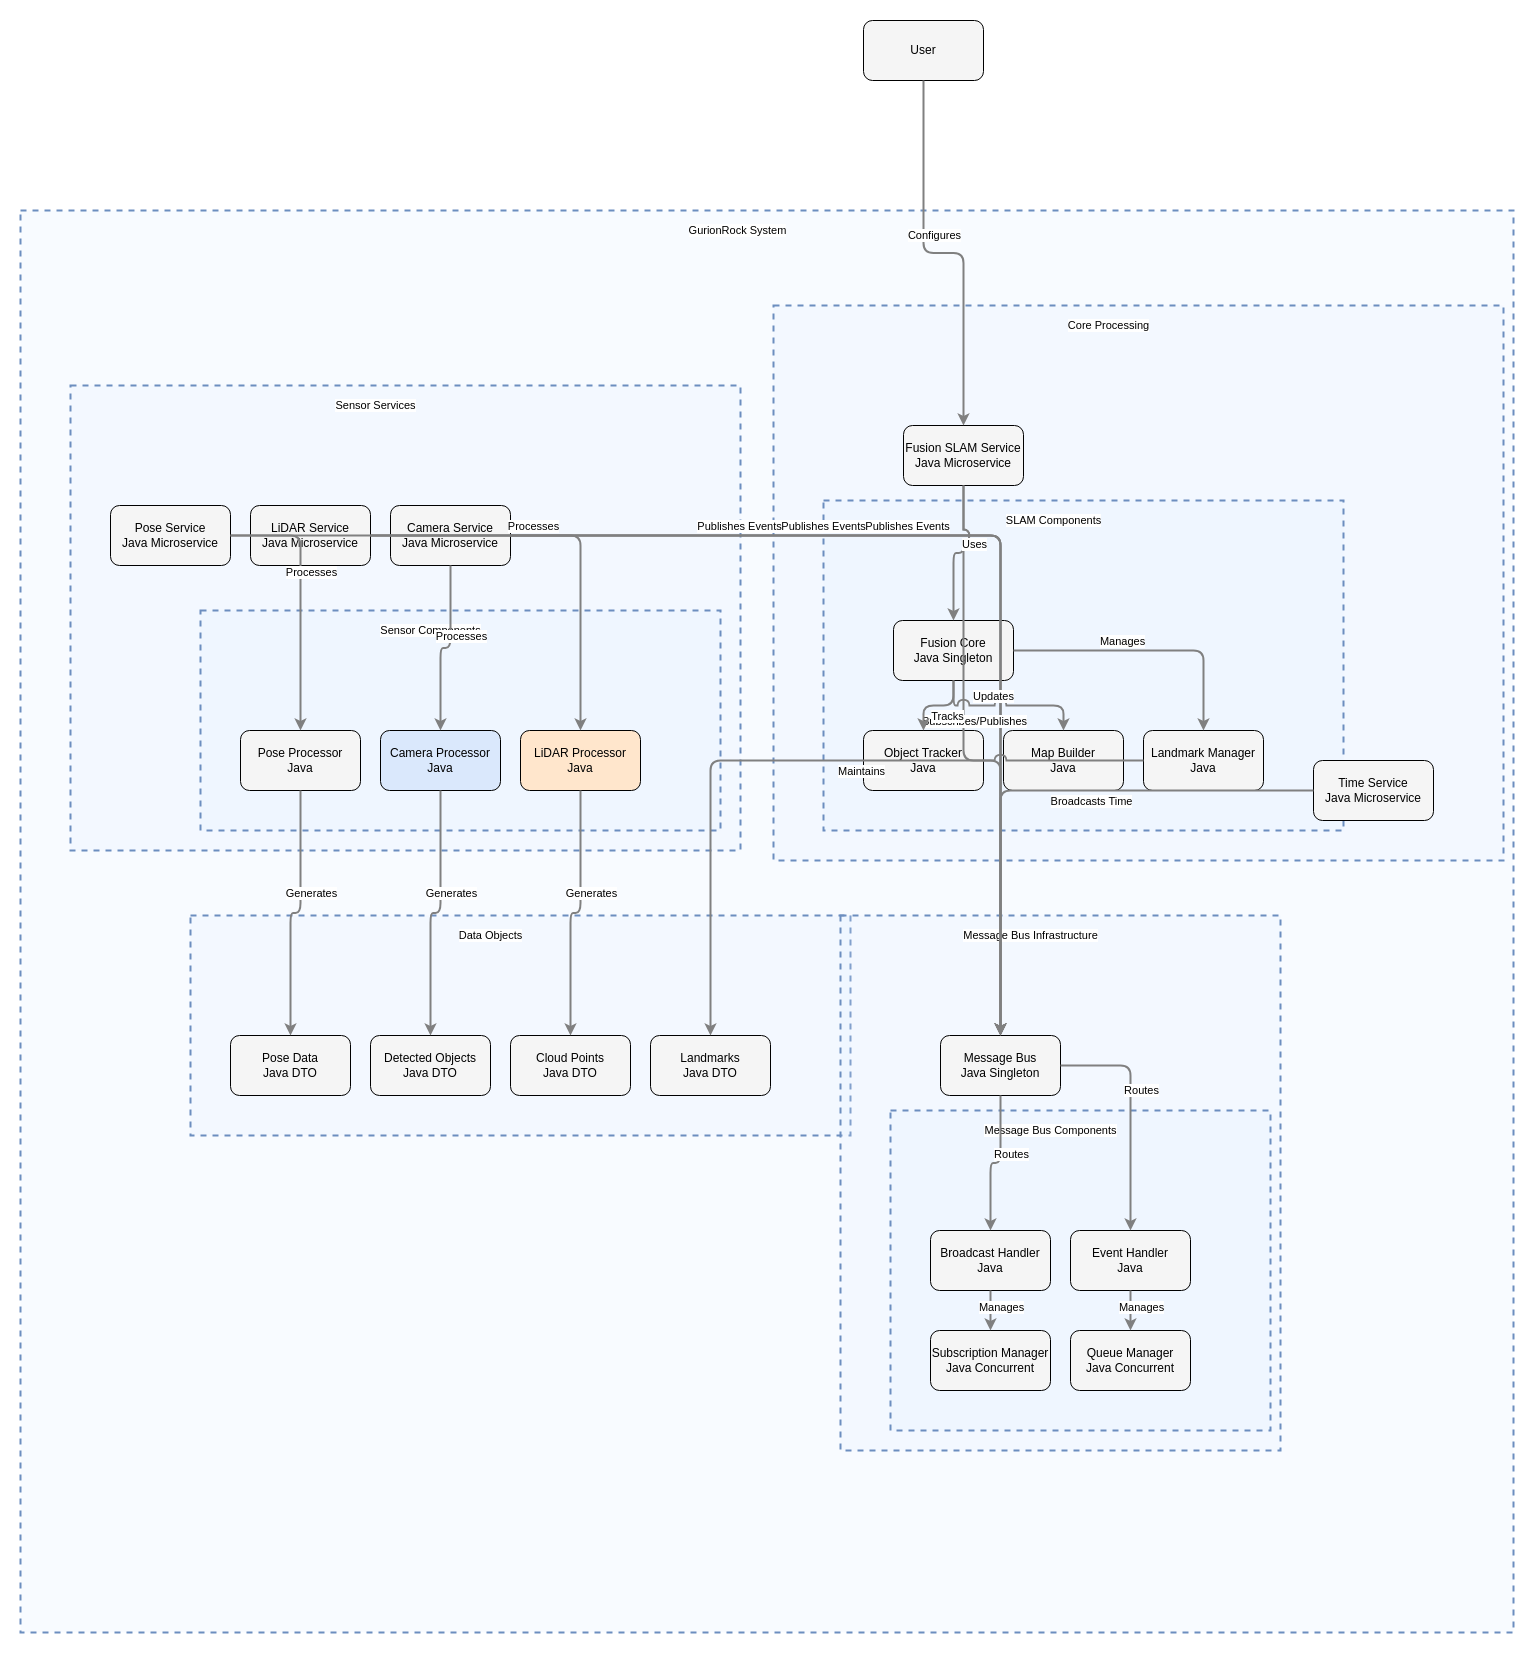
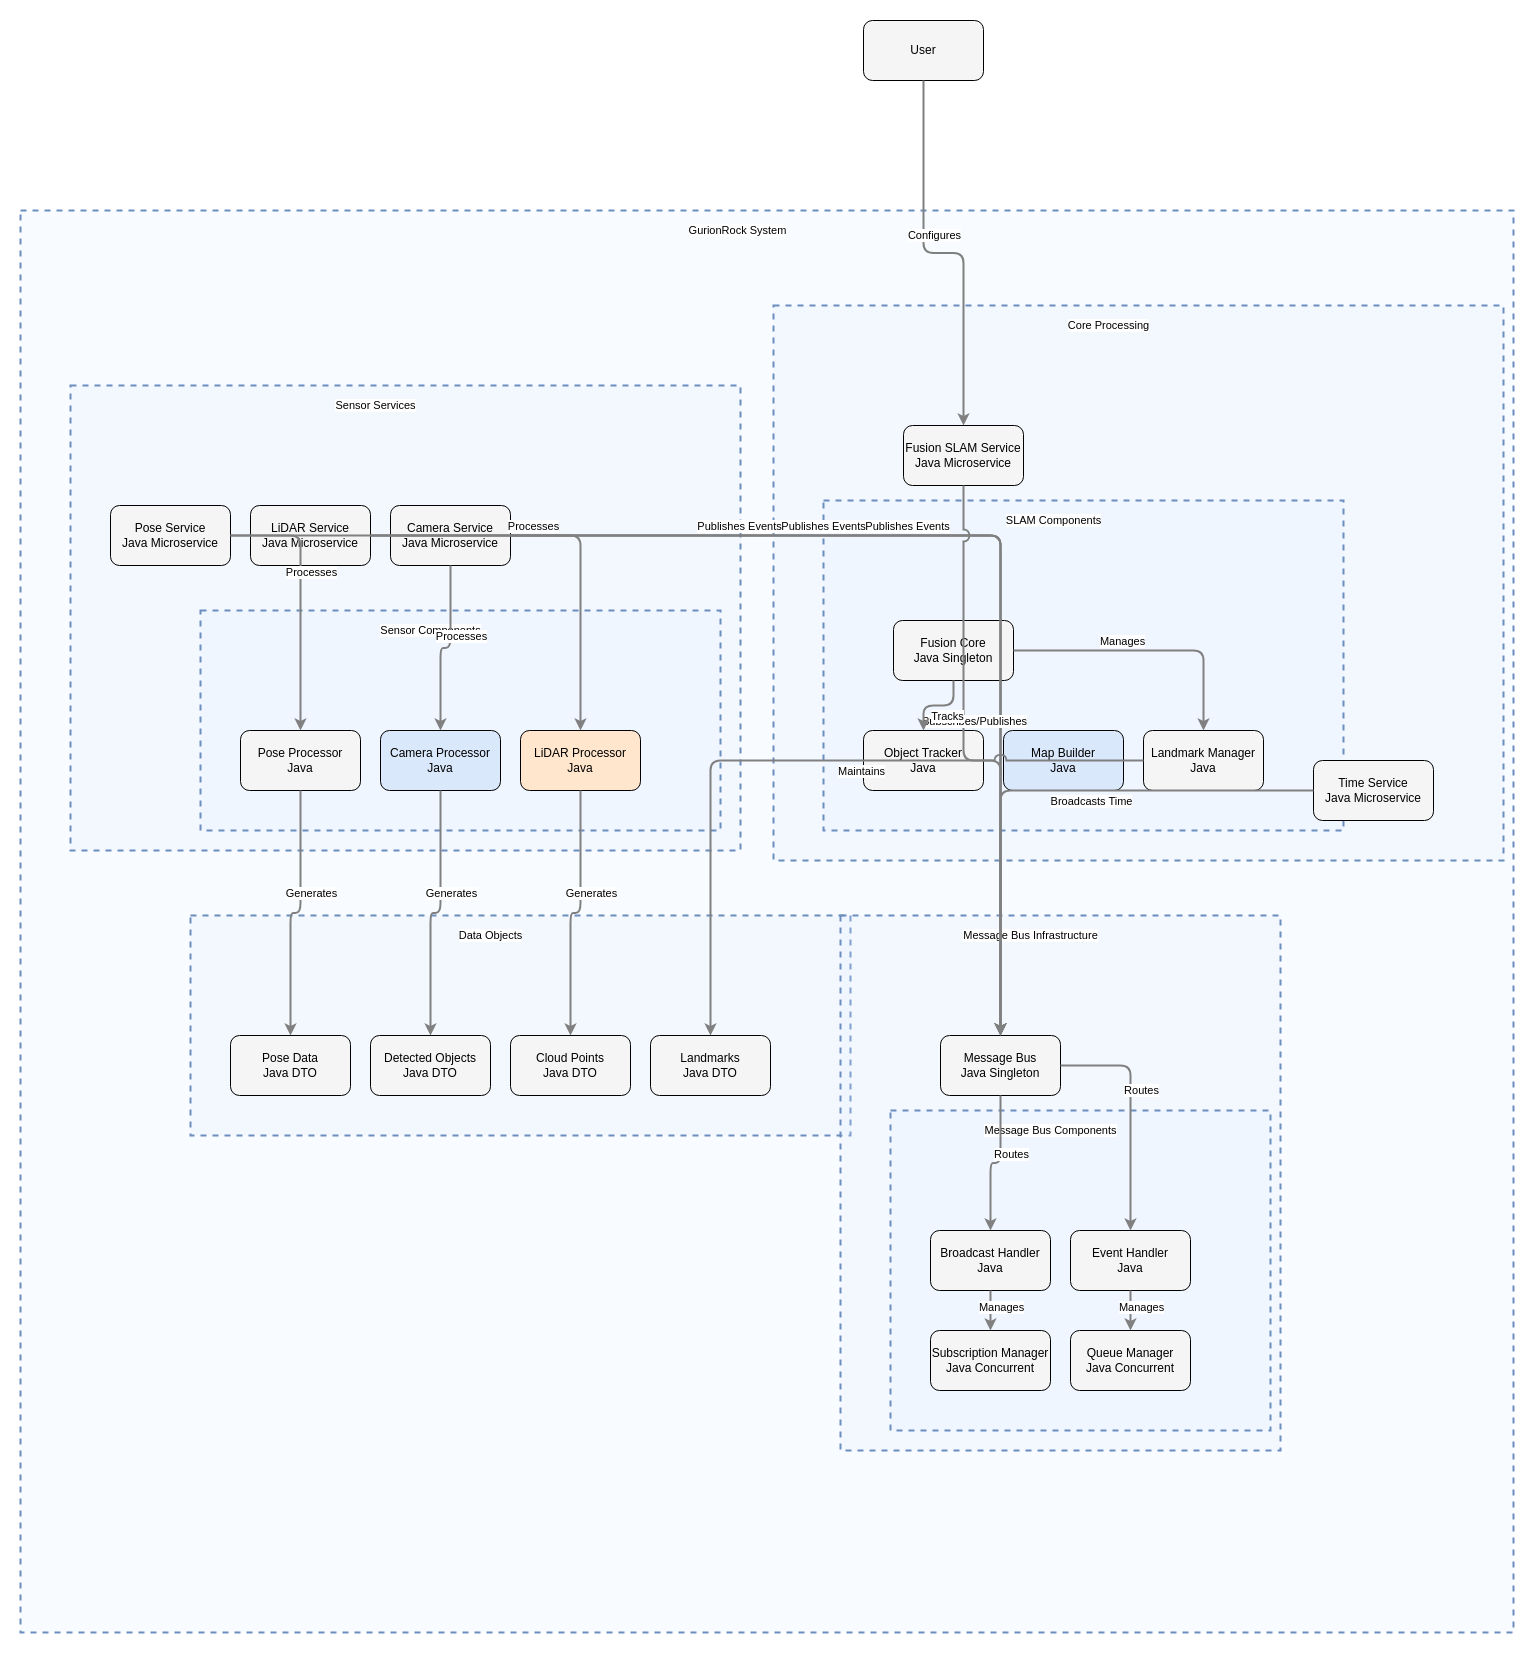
edge "Fusion SLAM Service Java Microservice" -> "Fusion Core Java Singleton": removed, label "Uses"
edge "Fusion Core Java Singleton" -> "Map Builder Java": removed, label "Updates"
node "Map Builder Java": fillcolor #f5f5f5 -> #dae8fc
